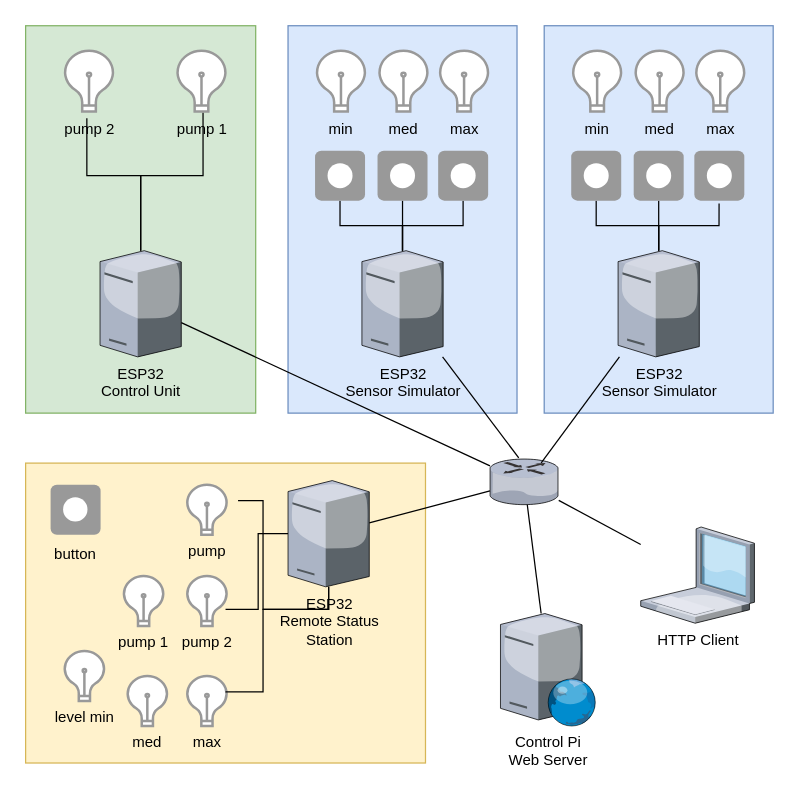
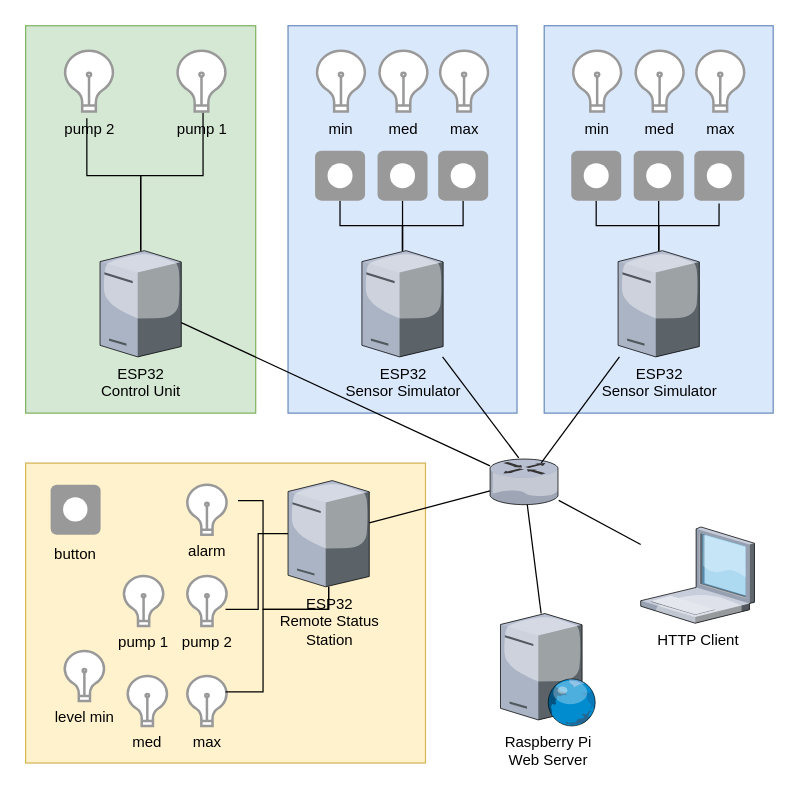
node "pump": label "pump" -> "alarm"
node "Control Pi Web Server": label "Control Pi Web Server" -> "Raspberry Pi Web Server"
